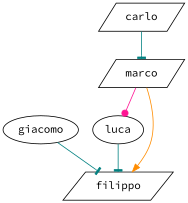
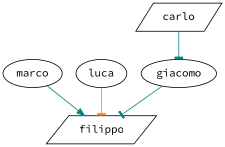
edge "carlo" -> "marco": now "carlo" -> "giacomo"
node "marco": shape parallelogram -> ellipse
edge "marco" -> "luca": removed
edge "marco" -> "filippo": color darkorange -> teal
edge "luca" -> "filippo": color teal -> darkorange
